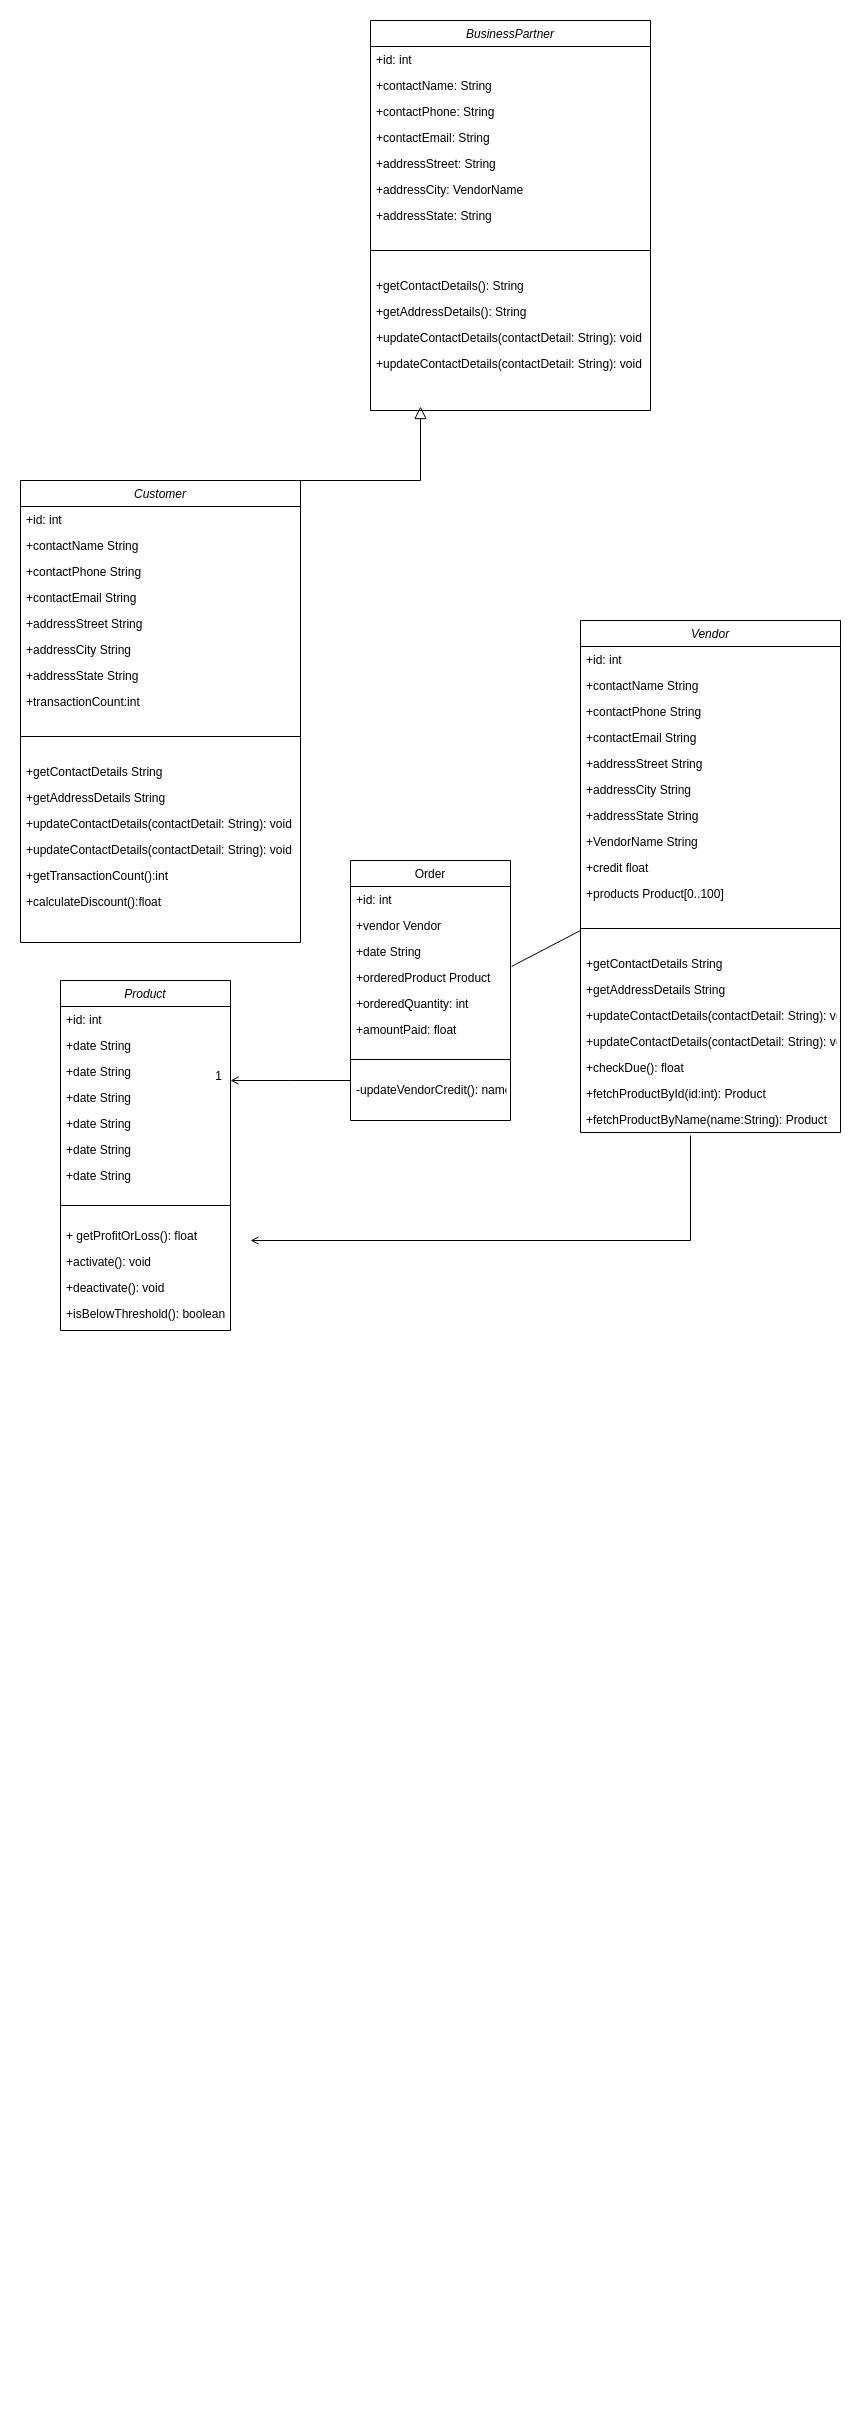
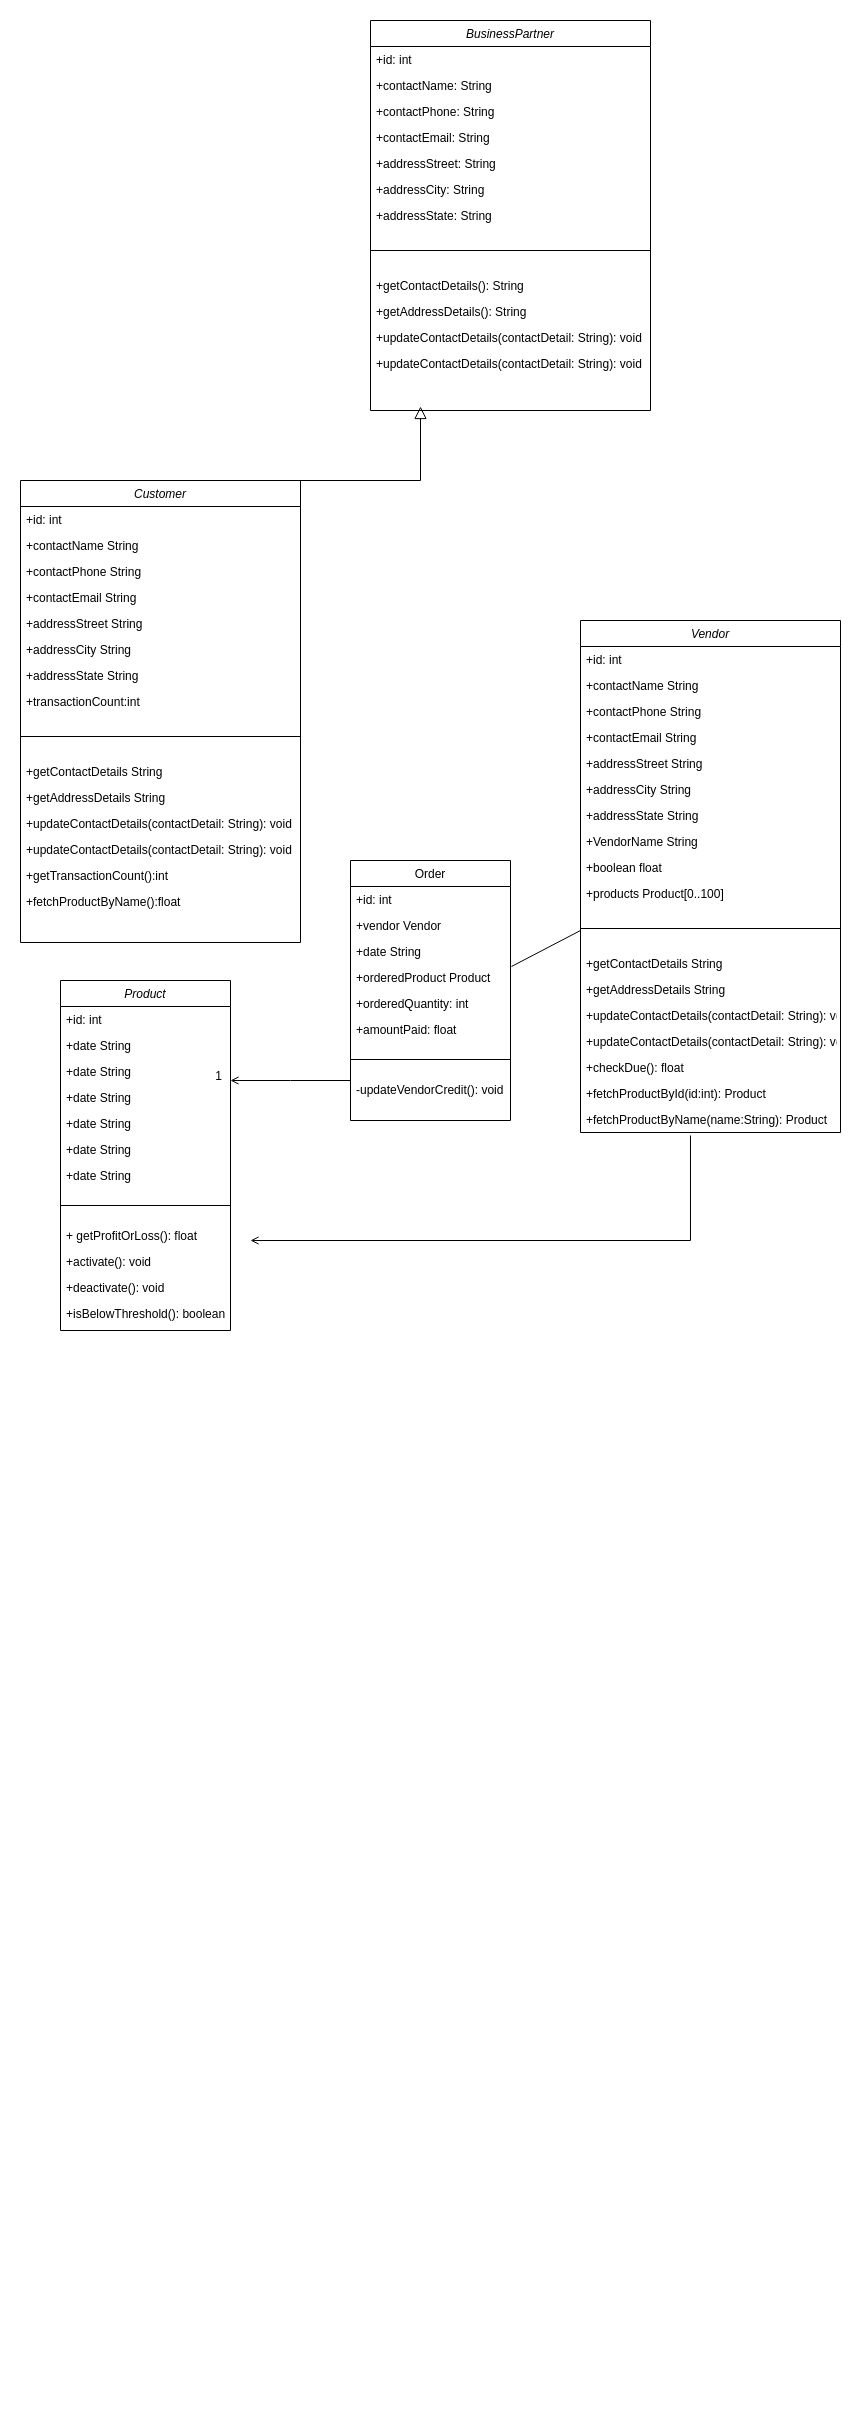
node "+addressCity: VendorName": label "+addressCity: VendorName" -> "+addressCity: String"
node "+credit float": label "+credit float" -> "+boolean float"
node "+calculateDiscount():float": label "+calculateDiscount():float" -> "+fetchProductByName():float"
node "-updateVendorCredit(): name": label "-updateVendorCredit(): name" -> "-updateVendorCredit(): void"
